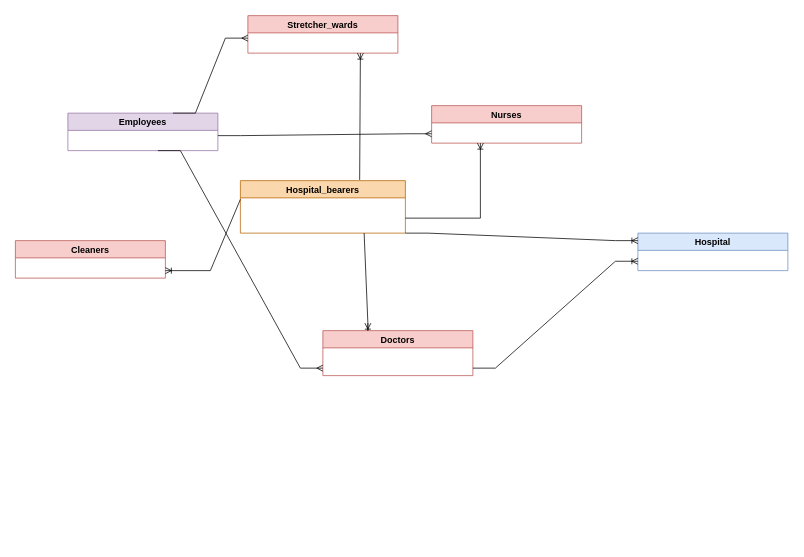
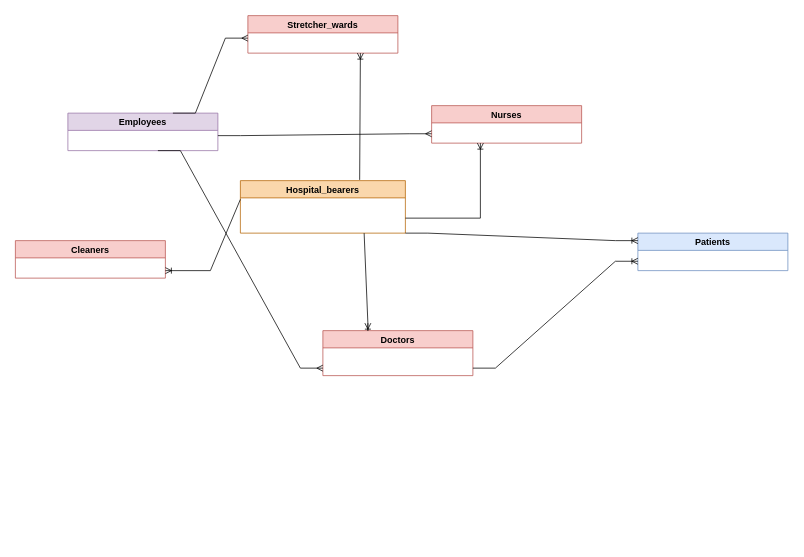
node "Hospital": label "Hospital" -> "Patients"
